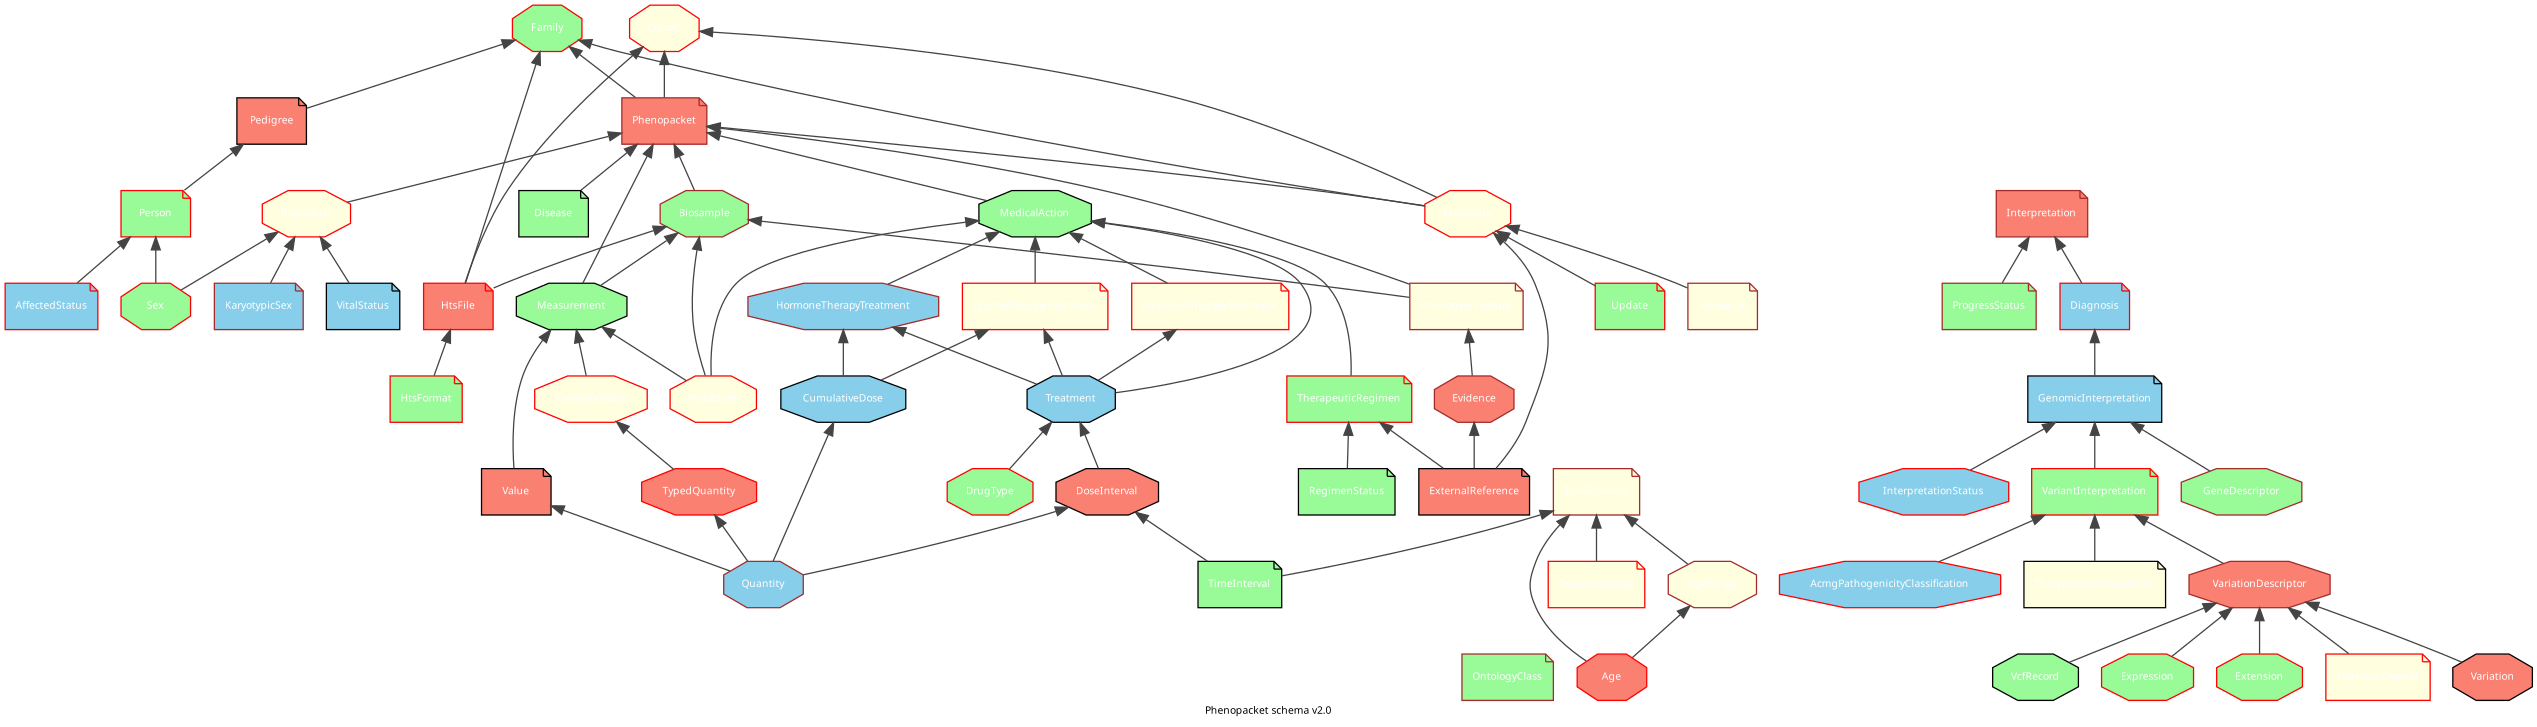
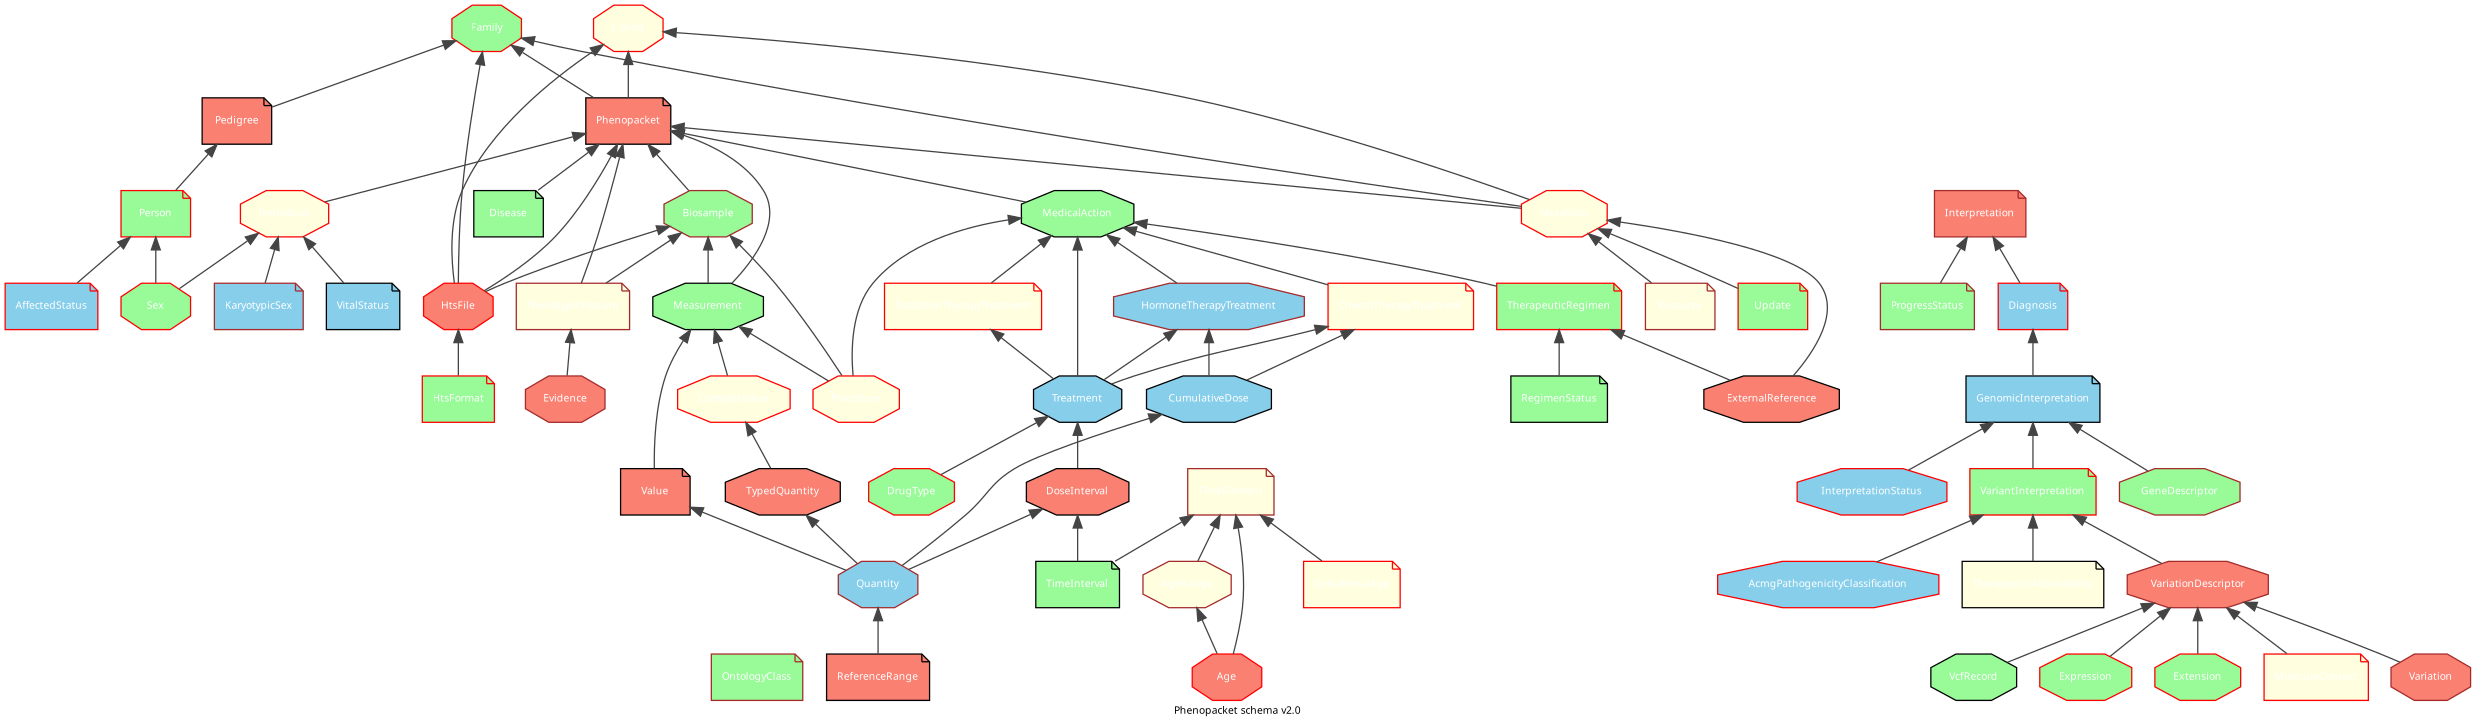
node "Phenopacket": color brown -> black
edge "HtsFile" -> "Phenopacket": added
node "HtsFile": shape note -> octagon
edge "ExternalReference" -> "Evidence": removed
node "TypedQuantity": color red -> black
node "ExternalReference": shape note -> octagon
node "ReferenceRange": added
node "Variation": color black -> brown
